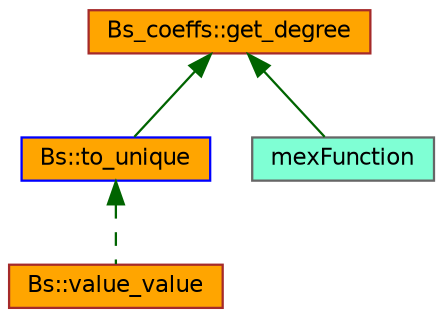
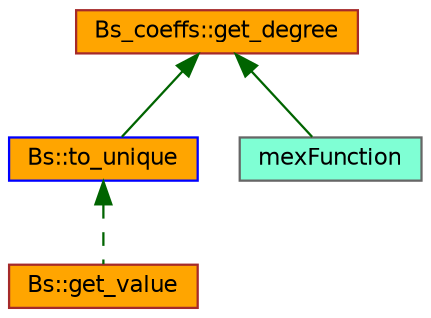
node "Bs::value_value": label "Bs::value_value" -> "Bs::get_value"
